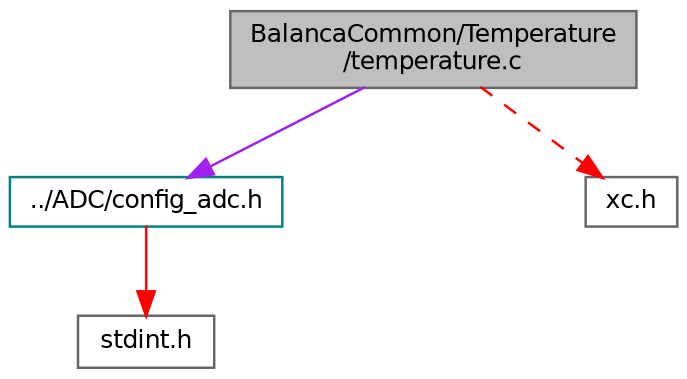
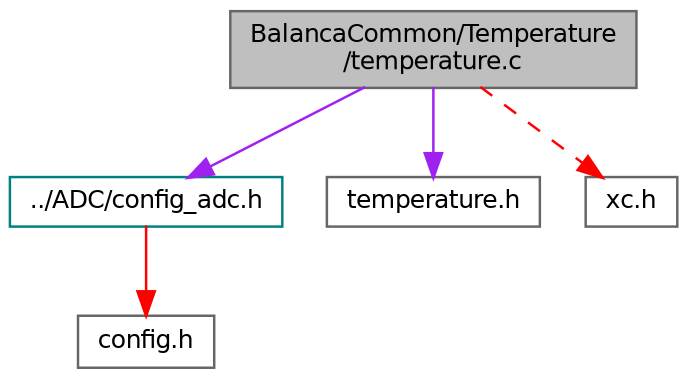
node "temperature.h": added
node "stdint.h": label "stdint.h" -> "config.h"
